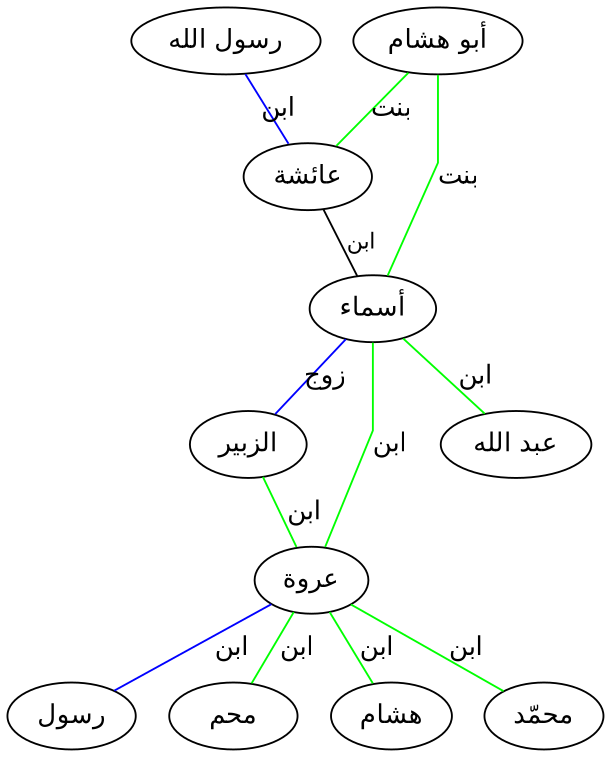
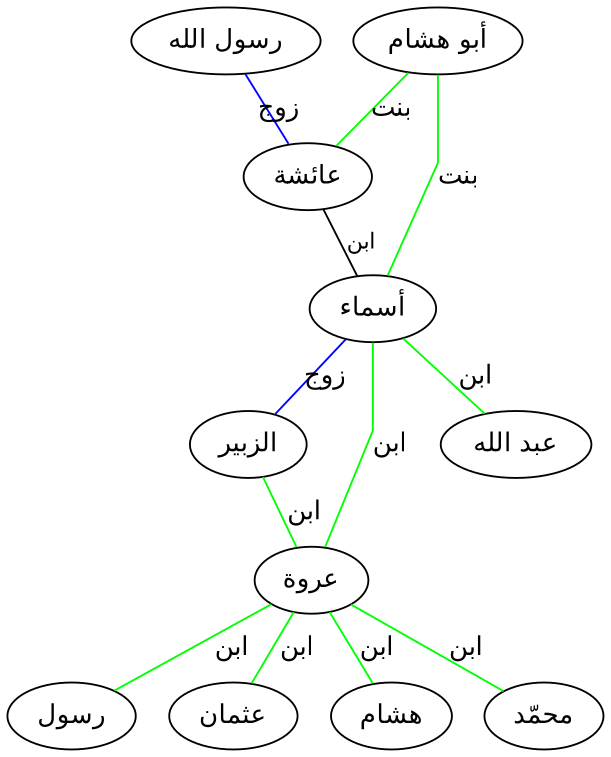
edge "رسول الله" -- "عائشة": label "ابن" -> "زوج"
edge "عروة" -- "رسول": color blue -> green
node "محم": label "محم" -> "عثمان"
